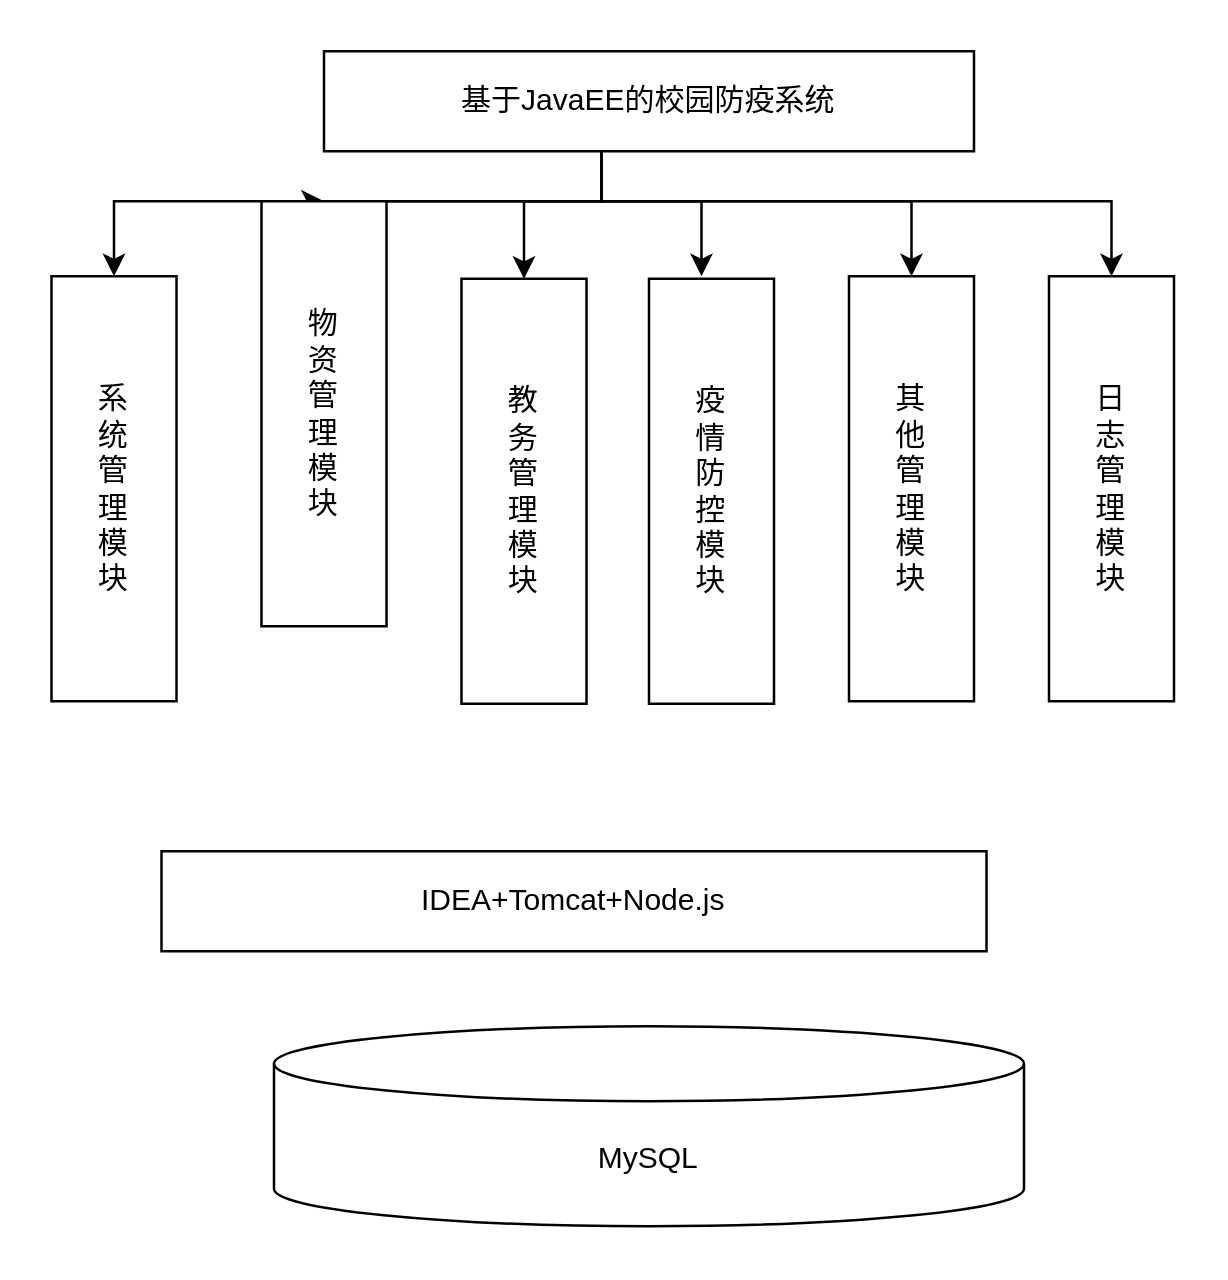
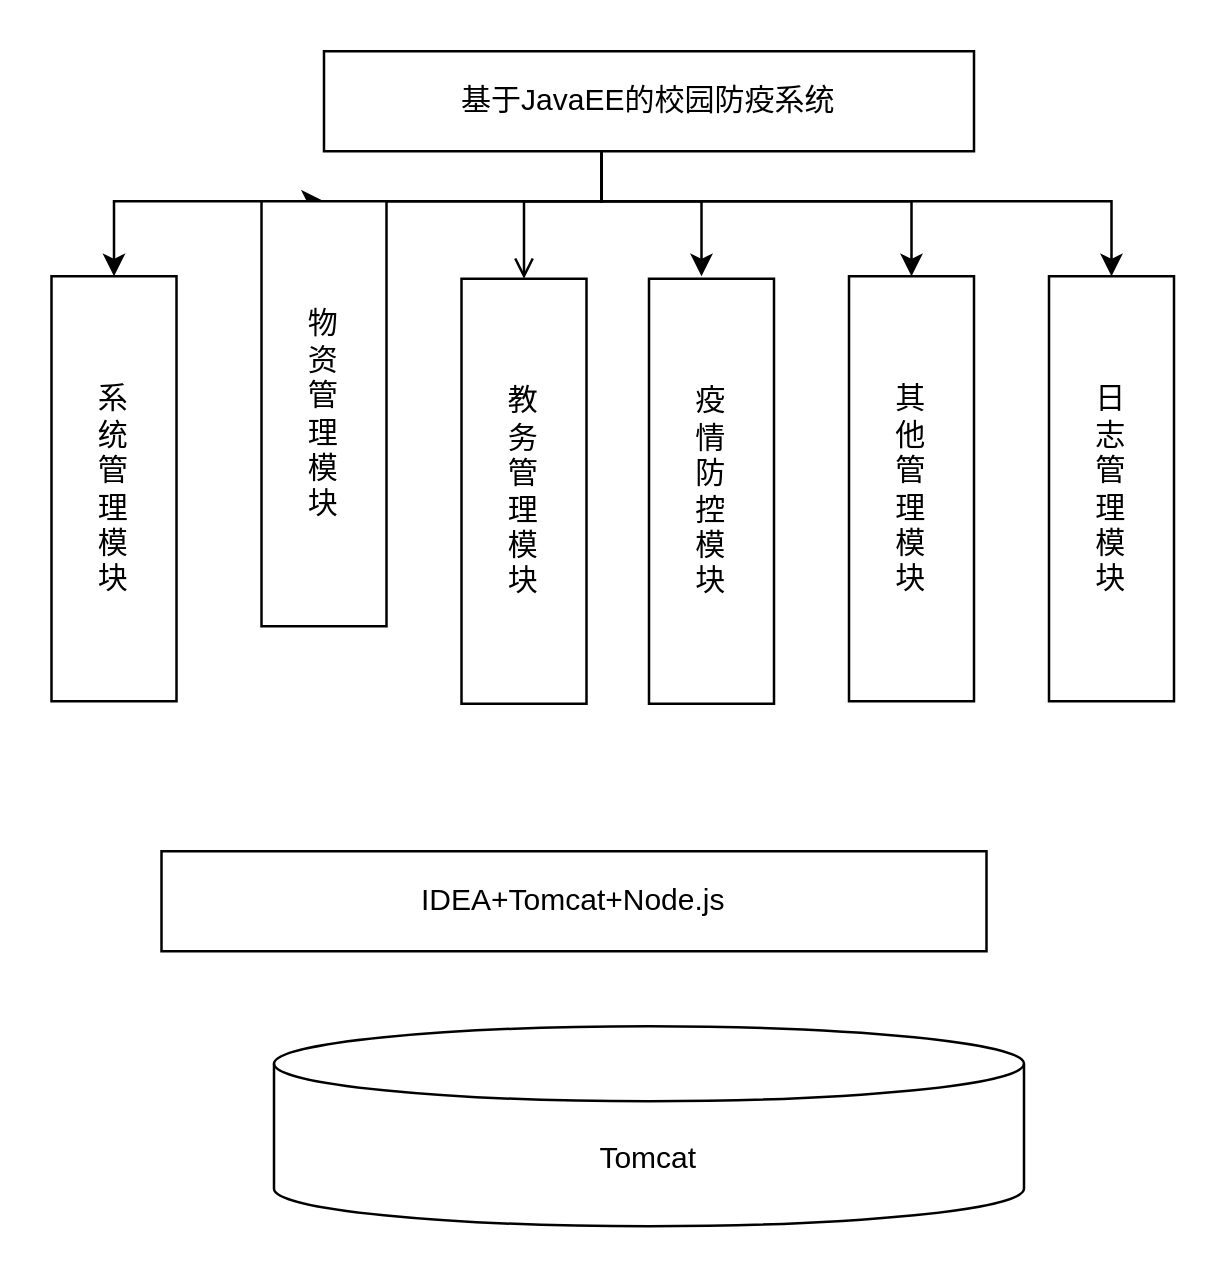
edge "基于JavaEE的校园防疫系统" -> "教 务 管 理 模 块": arrowhead classic -> open
node "MySQL": label "MySQL" -> "Tomcat"
